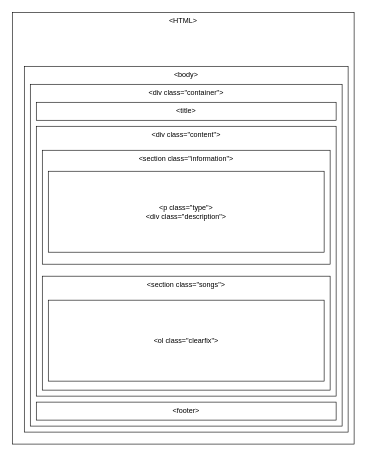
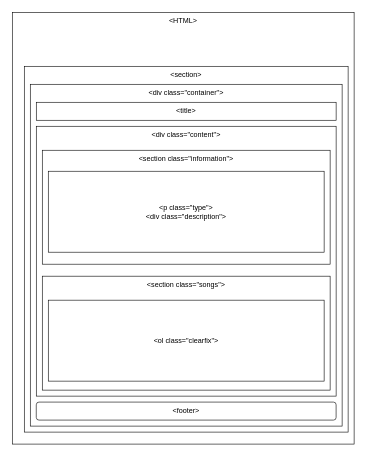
node "<body>": label "<body>" -> "<section>"
node "<footer>": shape rectangle -> rounded rectangle
